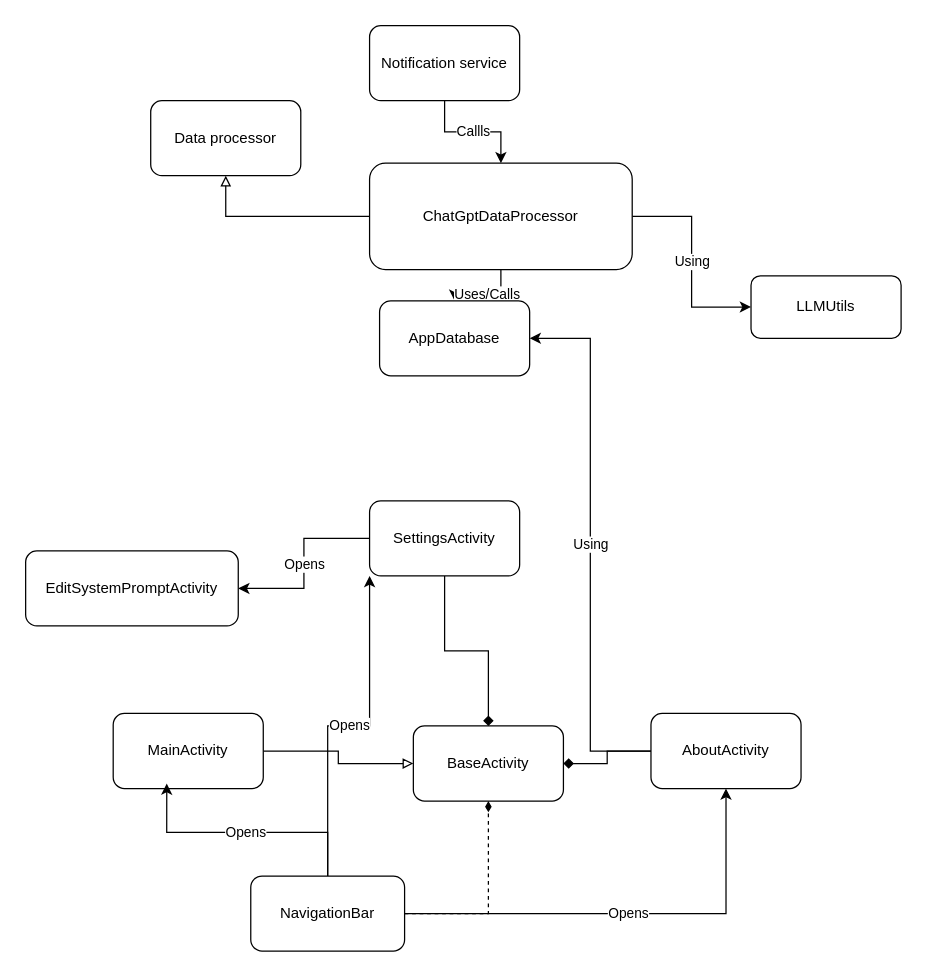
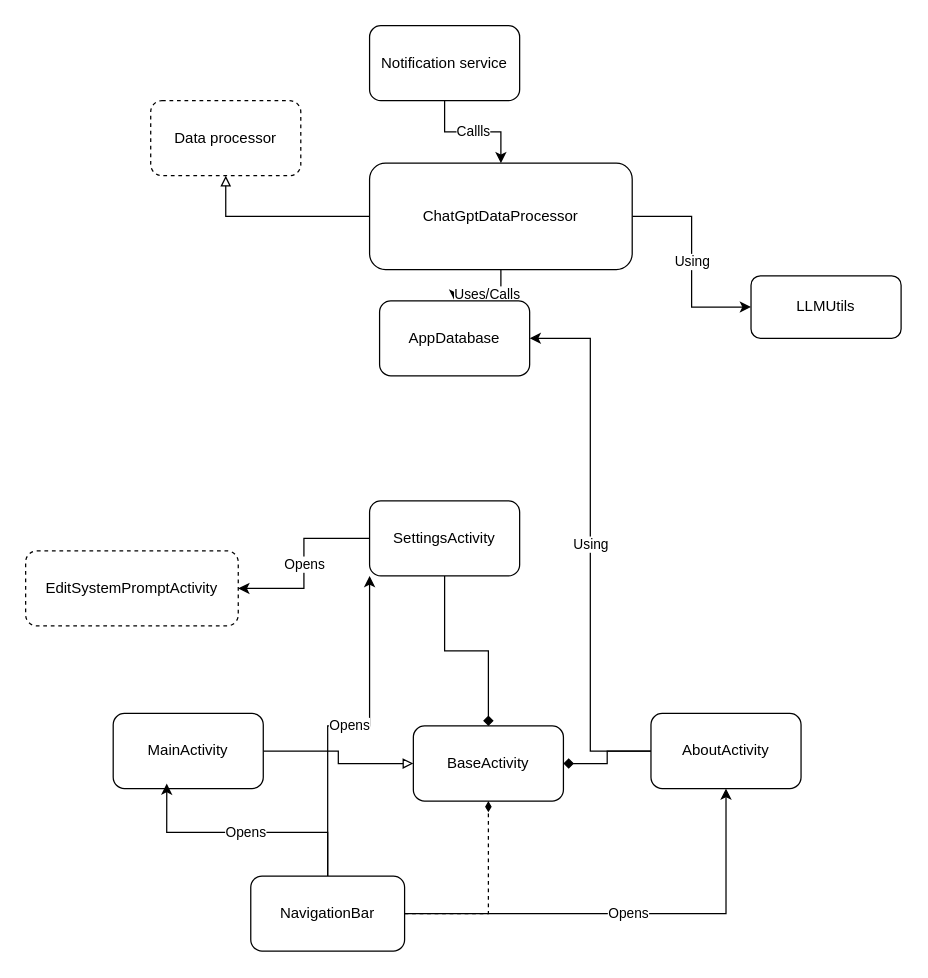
node "Data processor": style solid -> dashed
node "EditSystemPromptActivity": style solid -> dashed
